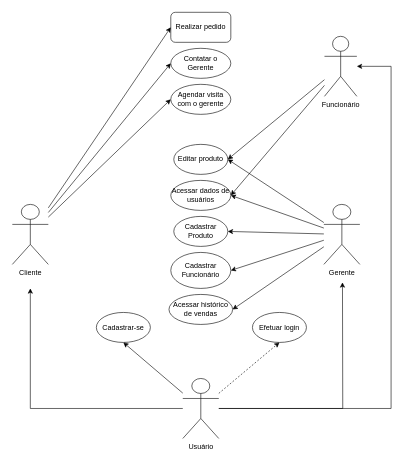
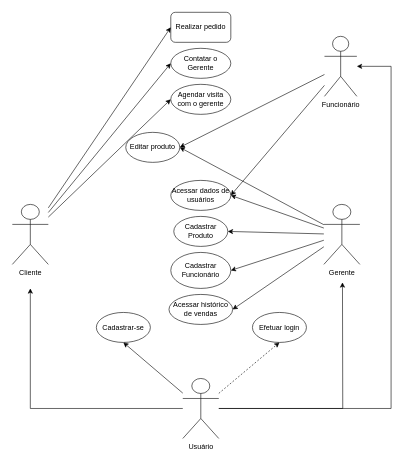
node "Editar produto": moved (201, 159) -> (153, 147)
